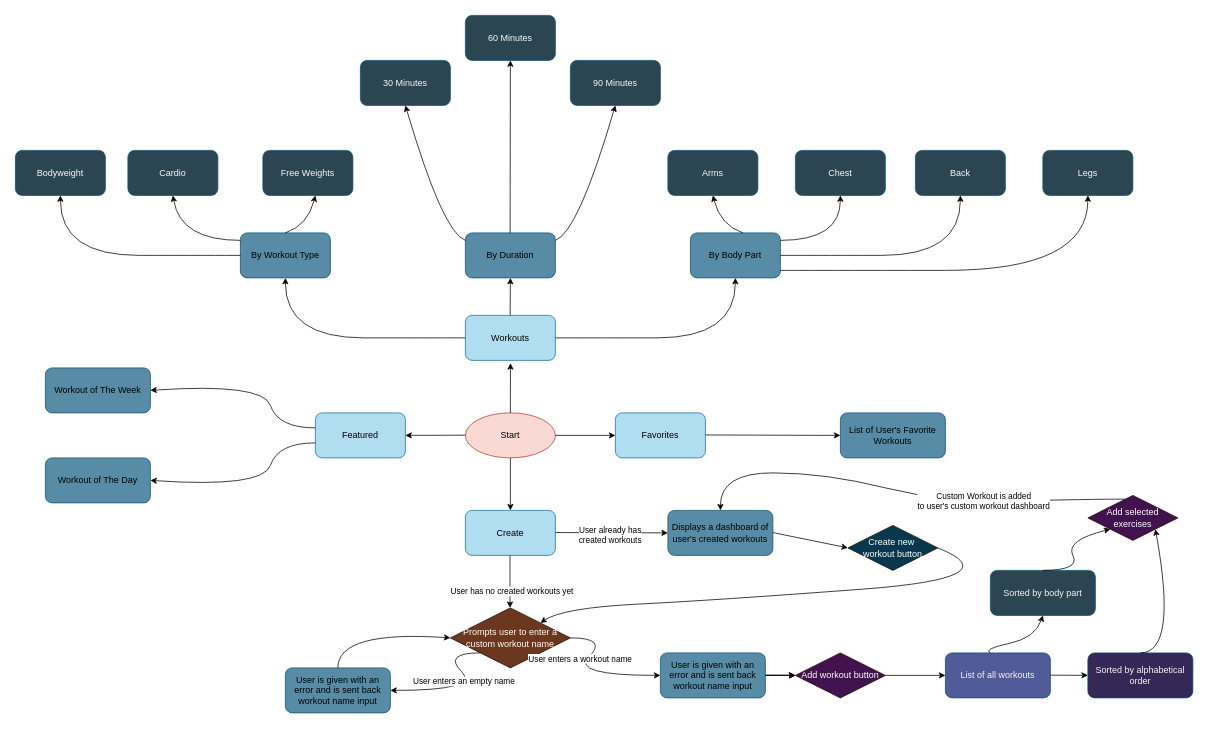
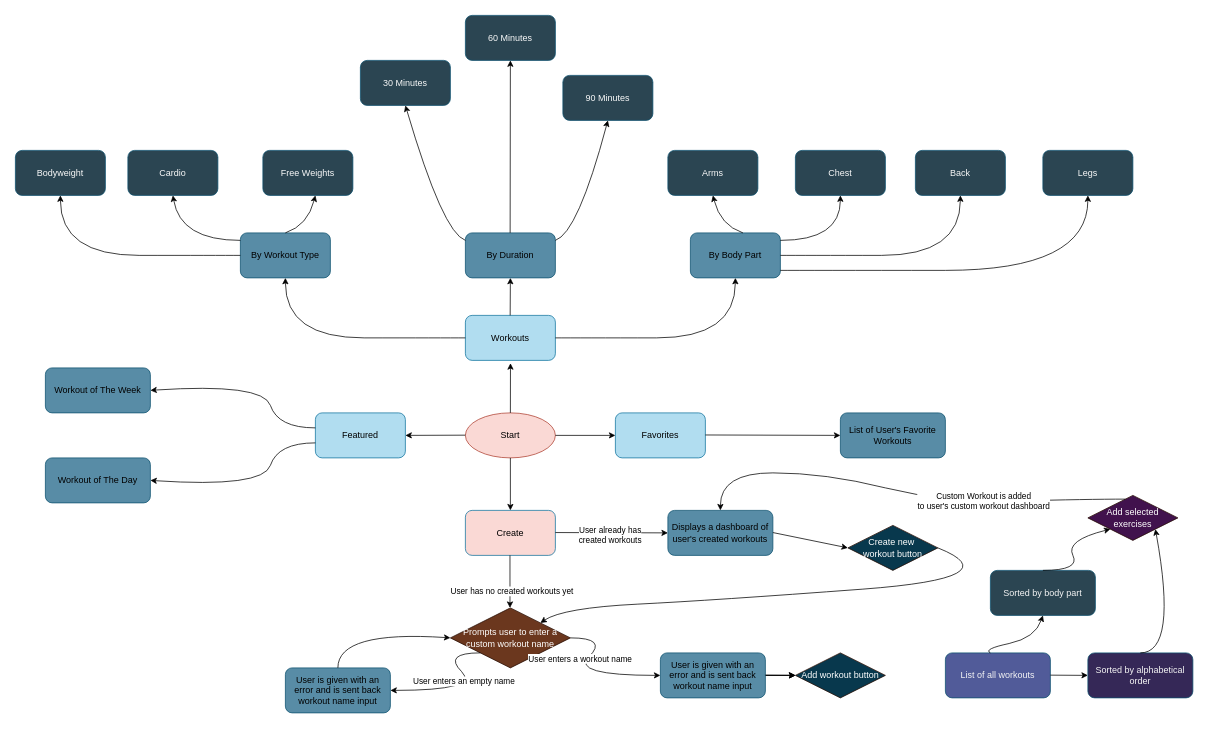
node "90 Minutes": moved (615, 83) -> (608, 98)
node "Create": fillcolor #b1ddf0 -> #fad9d5
node "Add workout button": fillcolor #41124d -> #08384d
edge "Add workout button" -> "List of all workouts": removed
